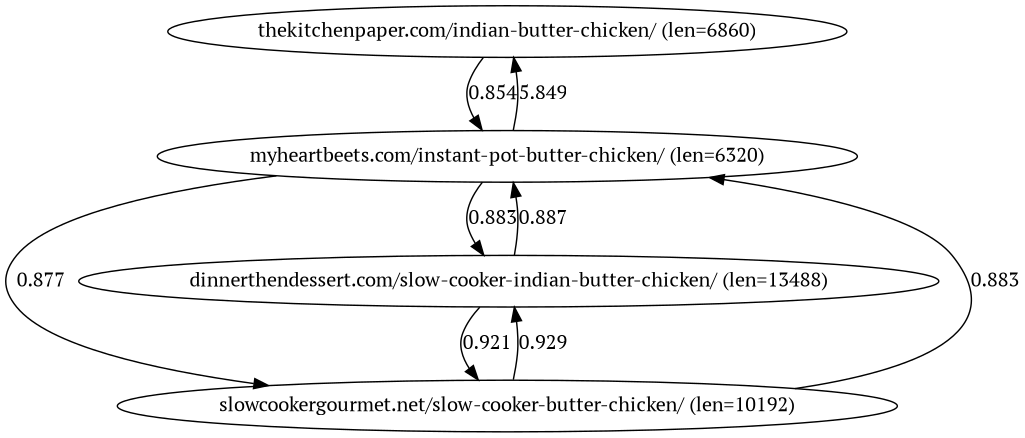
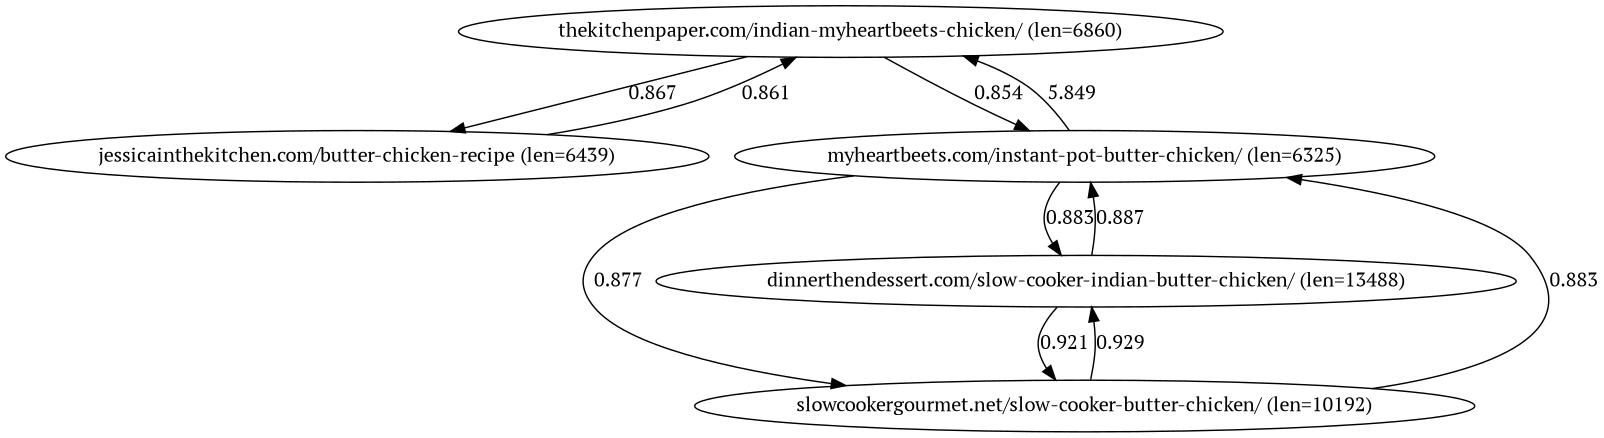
node "thekitchenpaper.com/indian-butter-chicken/ (len=6860)": label "thekitchenpaper.com/indian-butter-chicken/ (len=6860)" -> "thekitchenpaper.com/indian-myheartbeets-chicken/ (len=6860)"
node "jessicainthekitchen.com/butter-chicken-recipe (len=6439)": added
node "myheartbeets.com/instant-pot-butter-chicken/ (len=6320)": label "myheartbeets.com/instant-pot-butter-chicken/ (len=6320)" -> "myheartbeets.com/instant-pot-butter-chicken/ (len=6325)"
